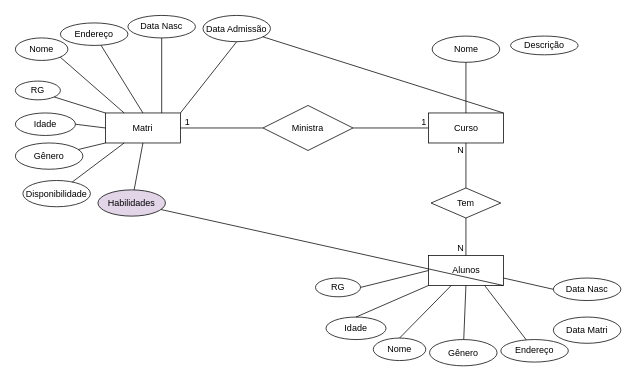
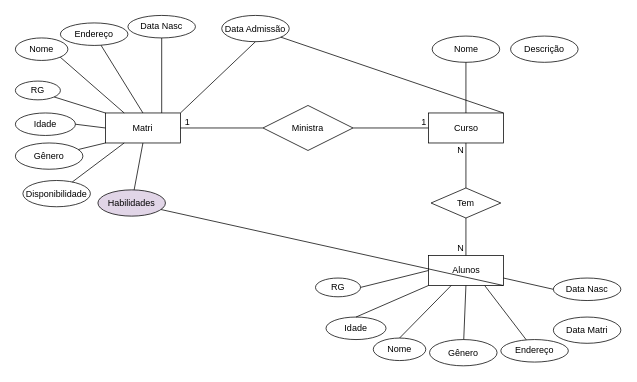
node "Data Admissão": moved (237, 29) -> (255, 29)
node "Descrição": size 68x19 -> 68x26
